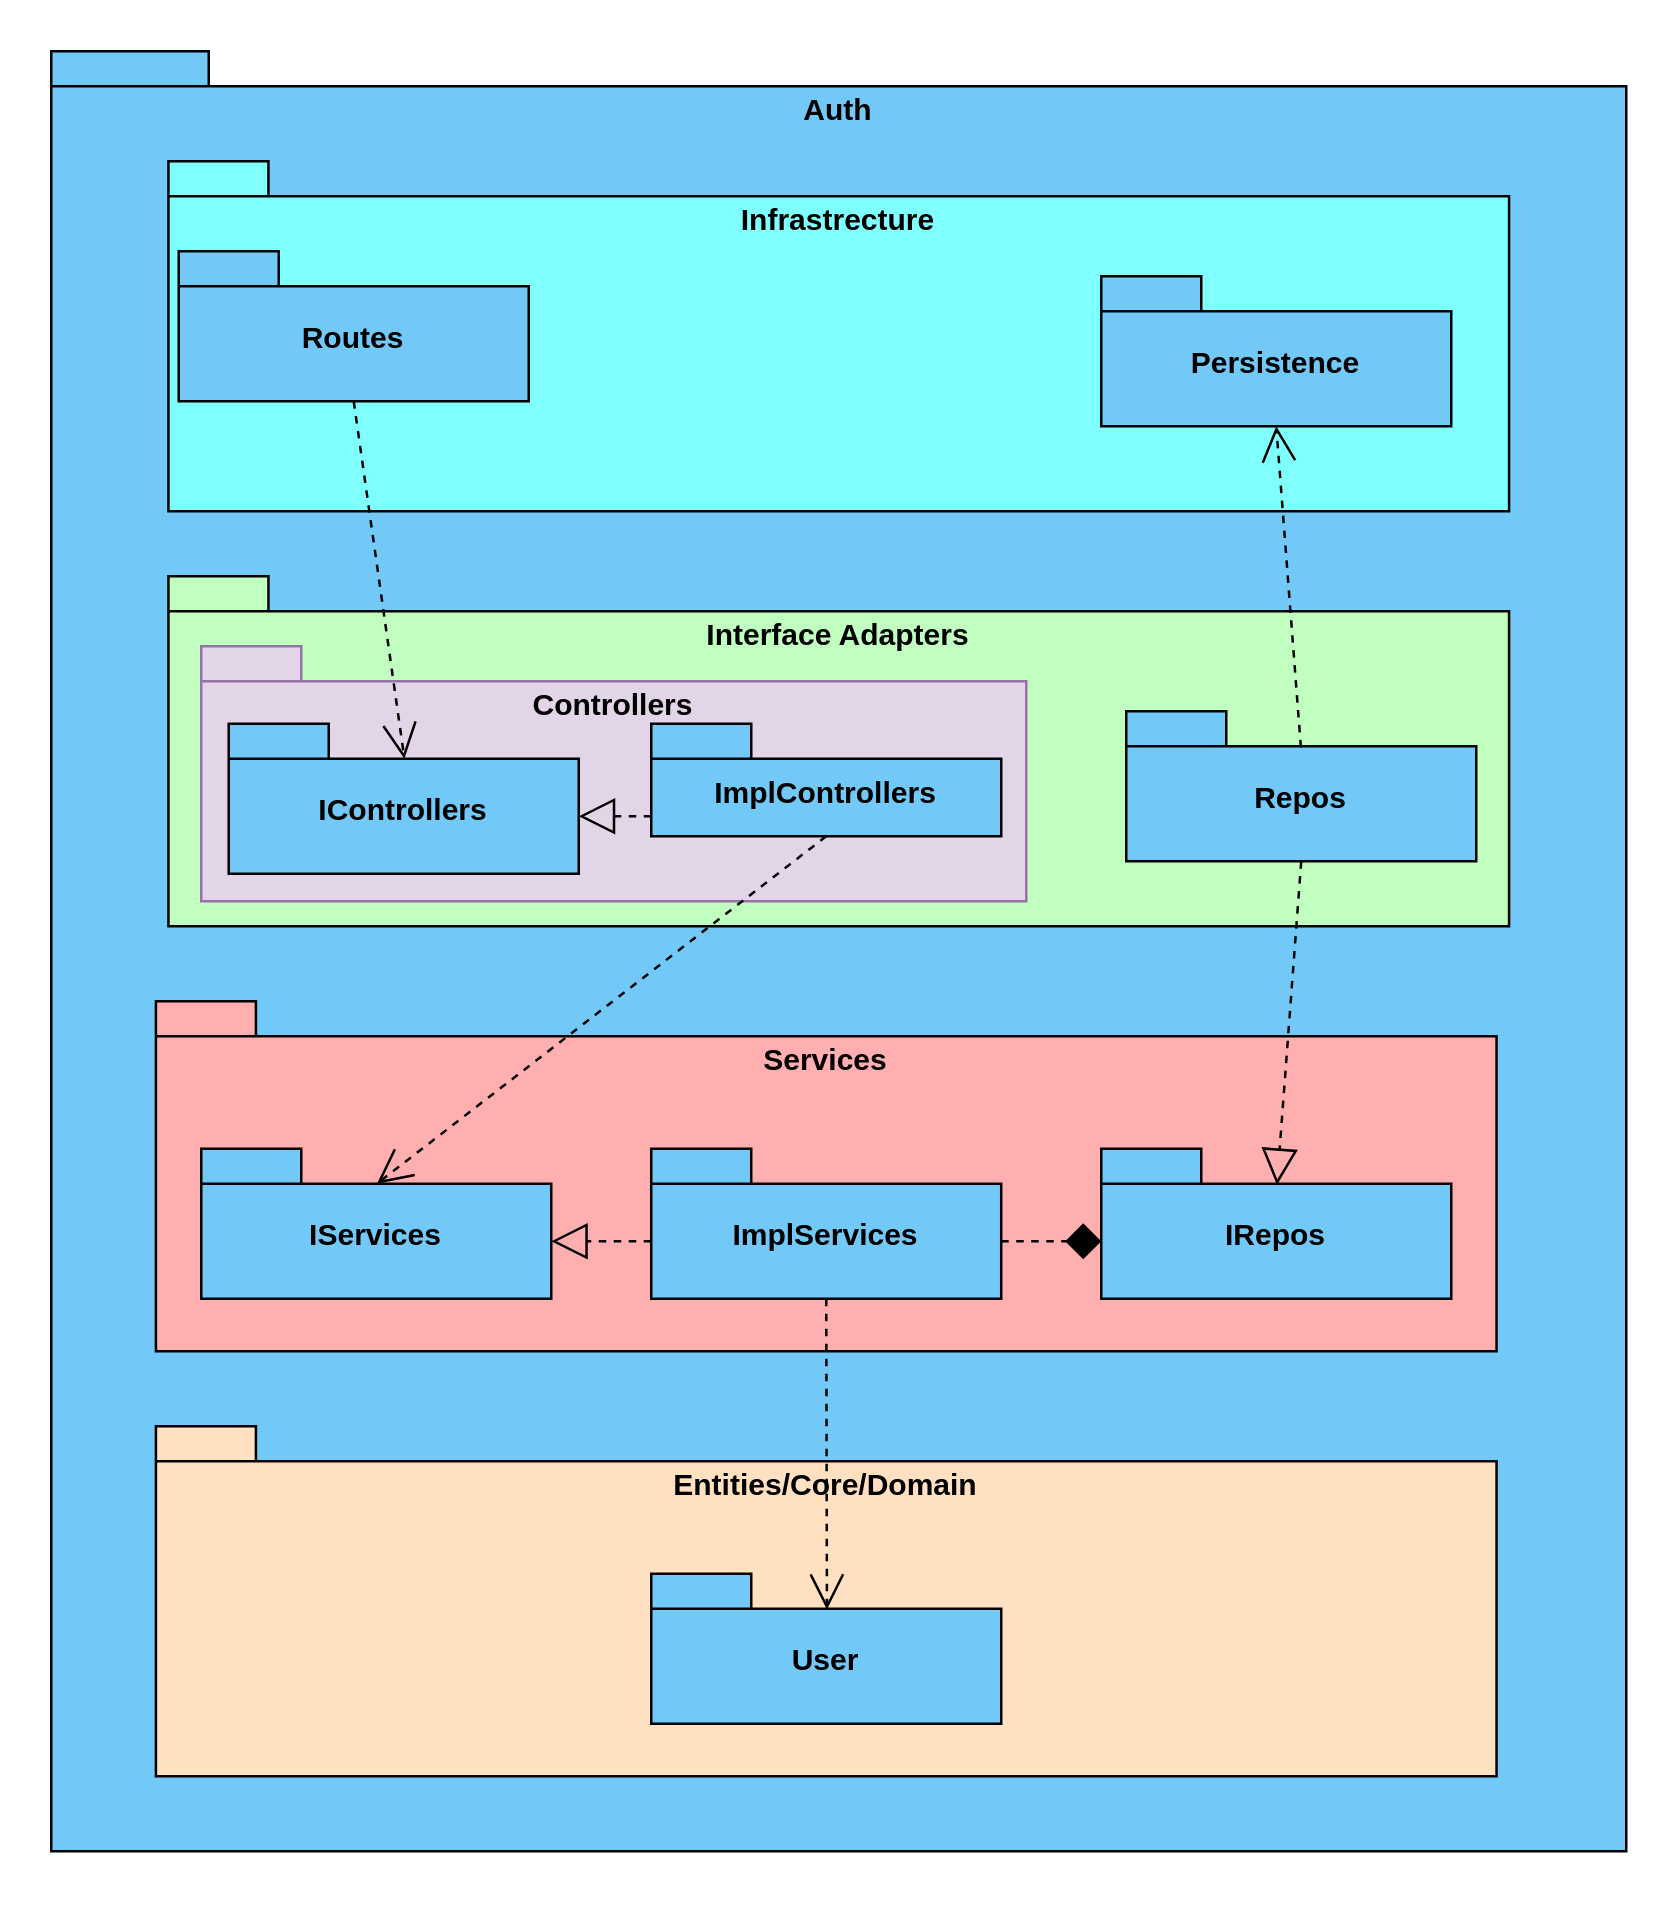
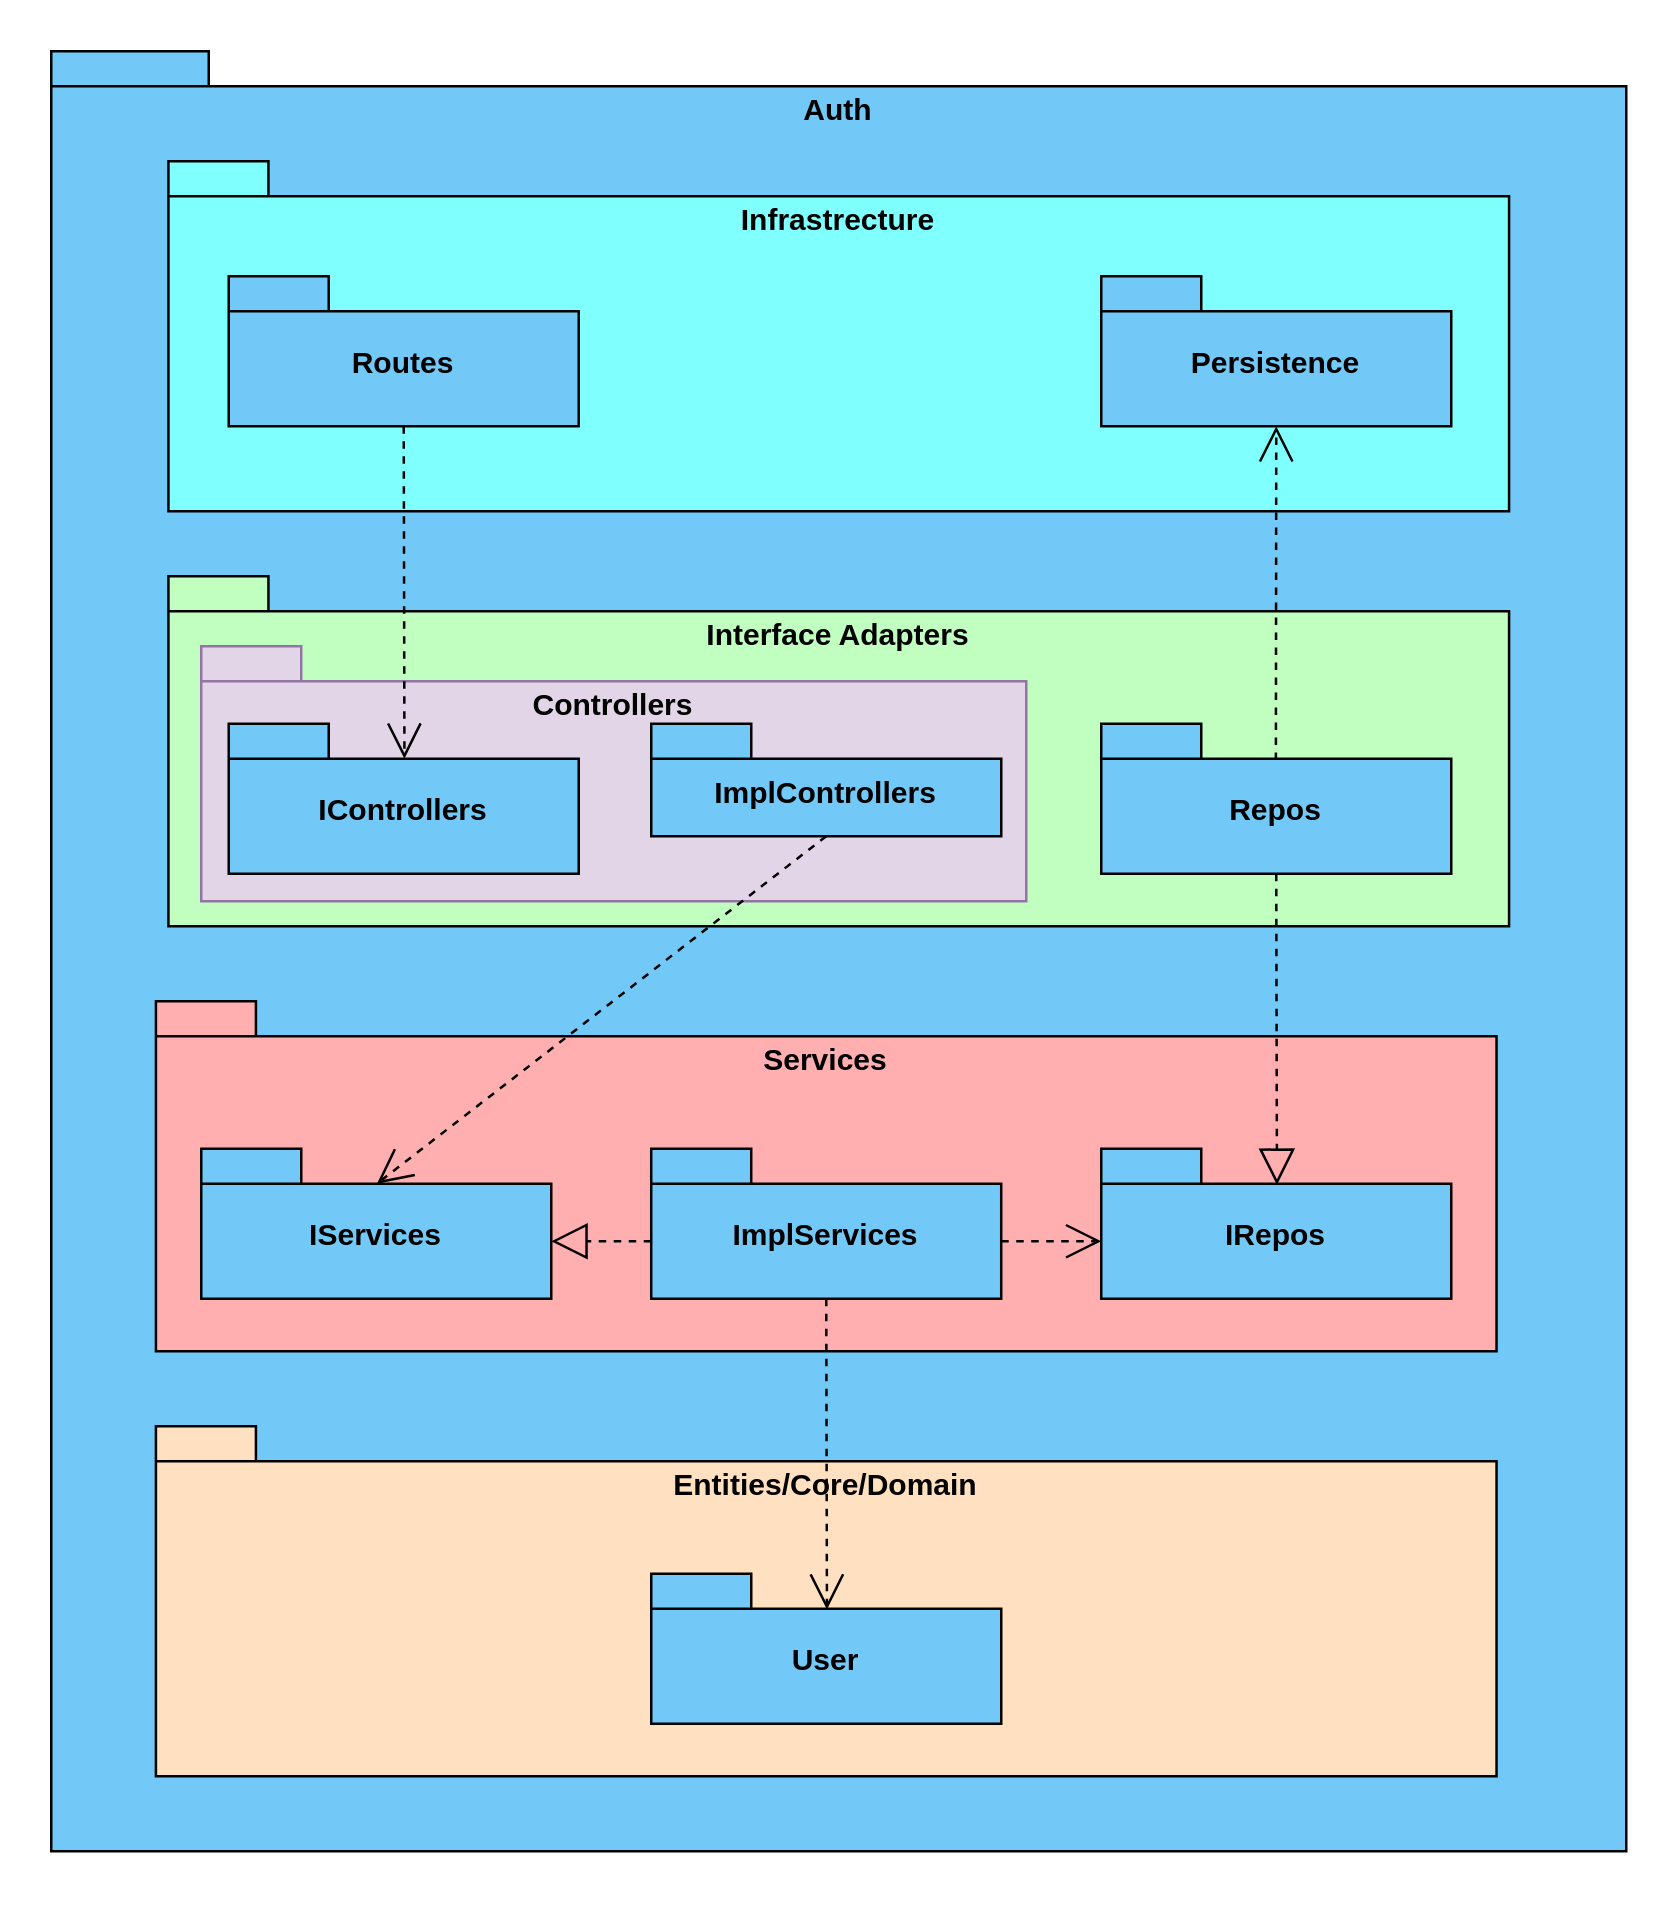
node "Routes": moved (354, 326) -> (404, 351)
node "Repos": moved (1301, 786) -> (1276, 799)
edge "ImplControllers" -> "IControllers": removed
edge "ImplServices" -> "IRepos": arrowhead diamond -> open
